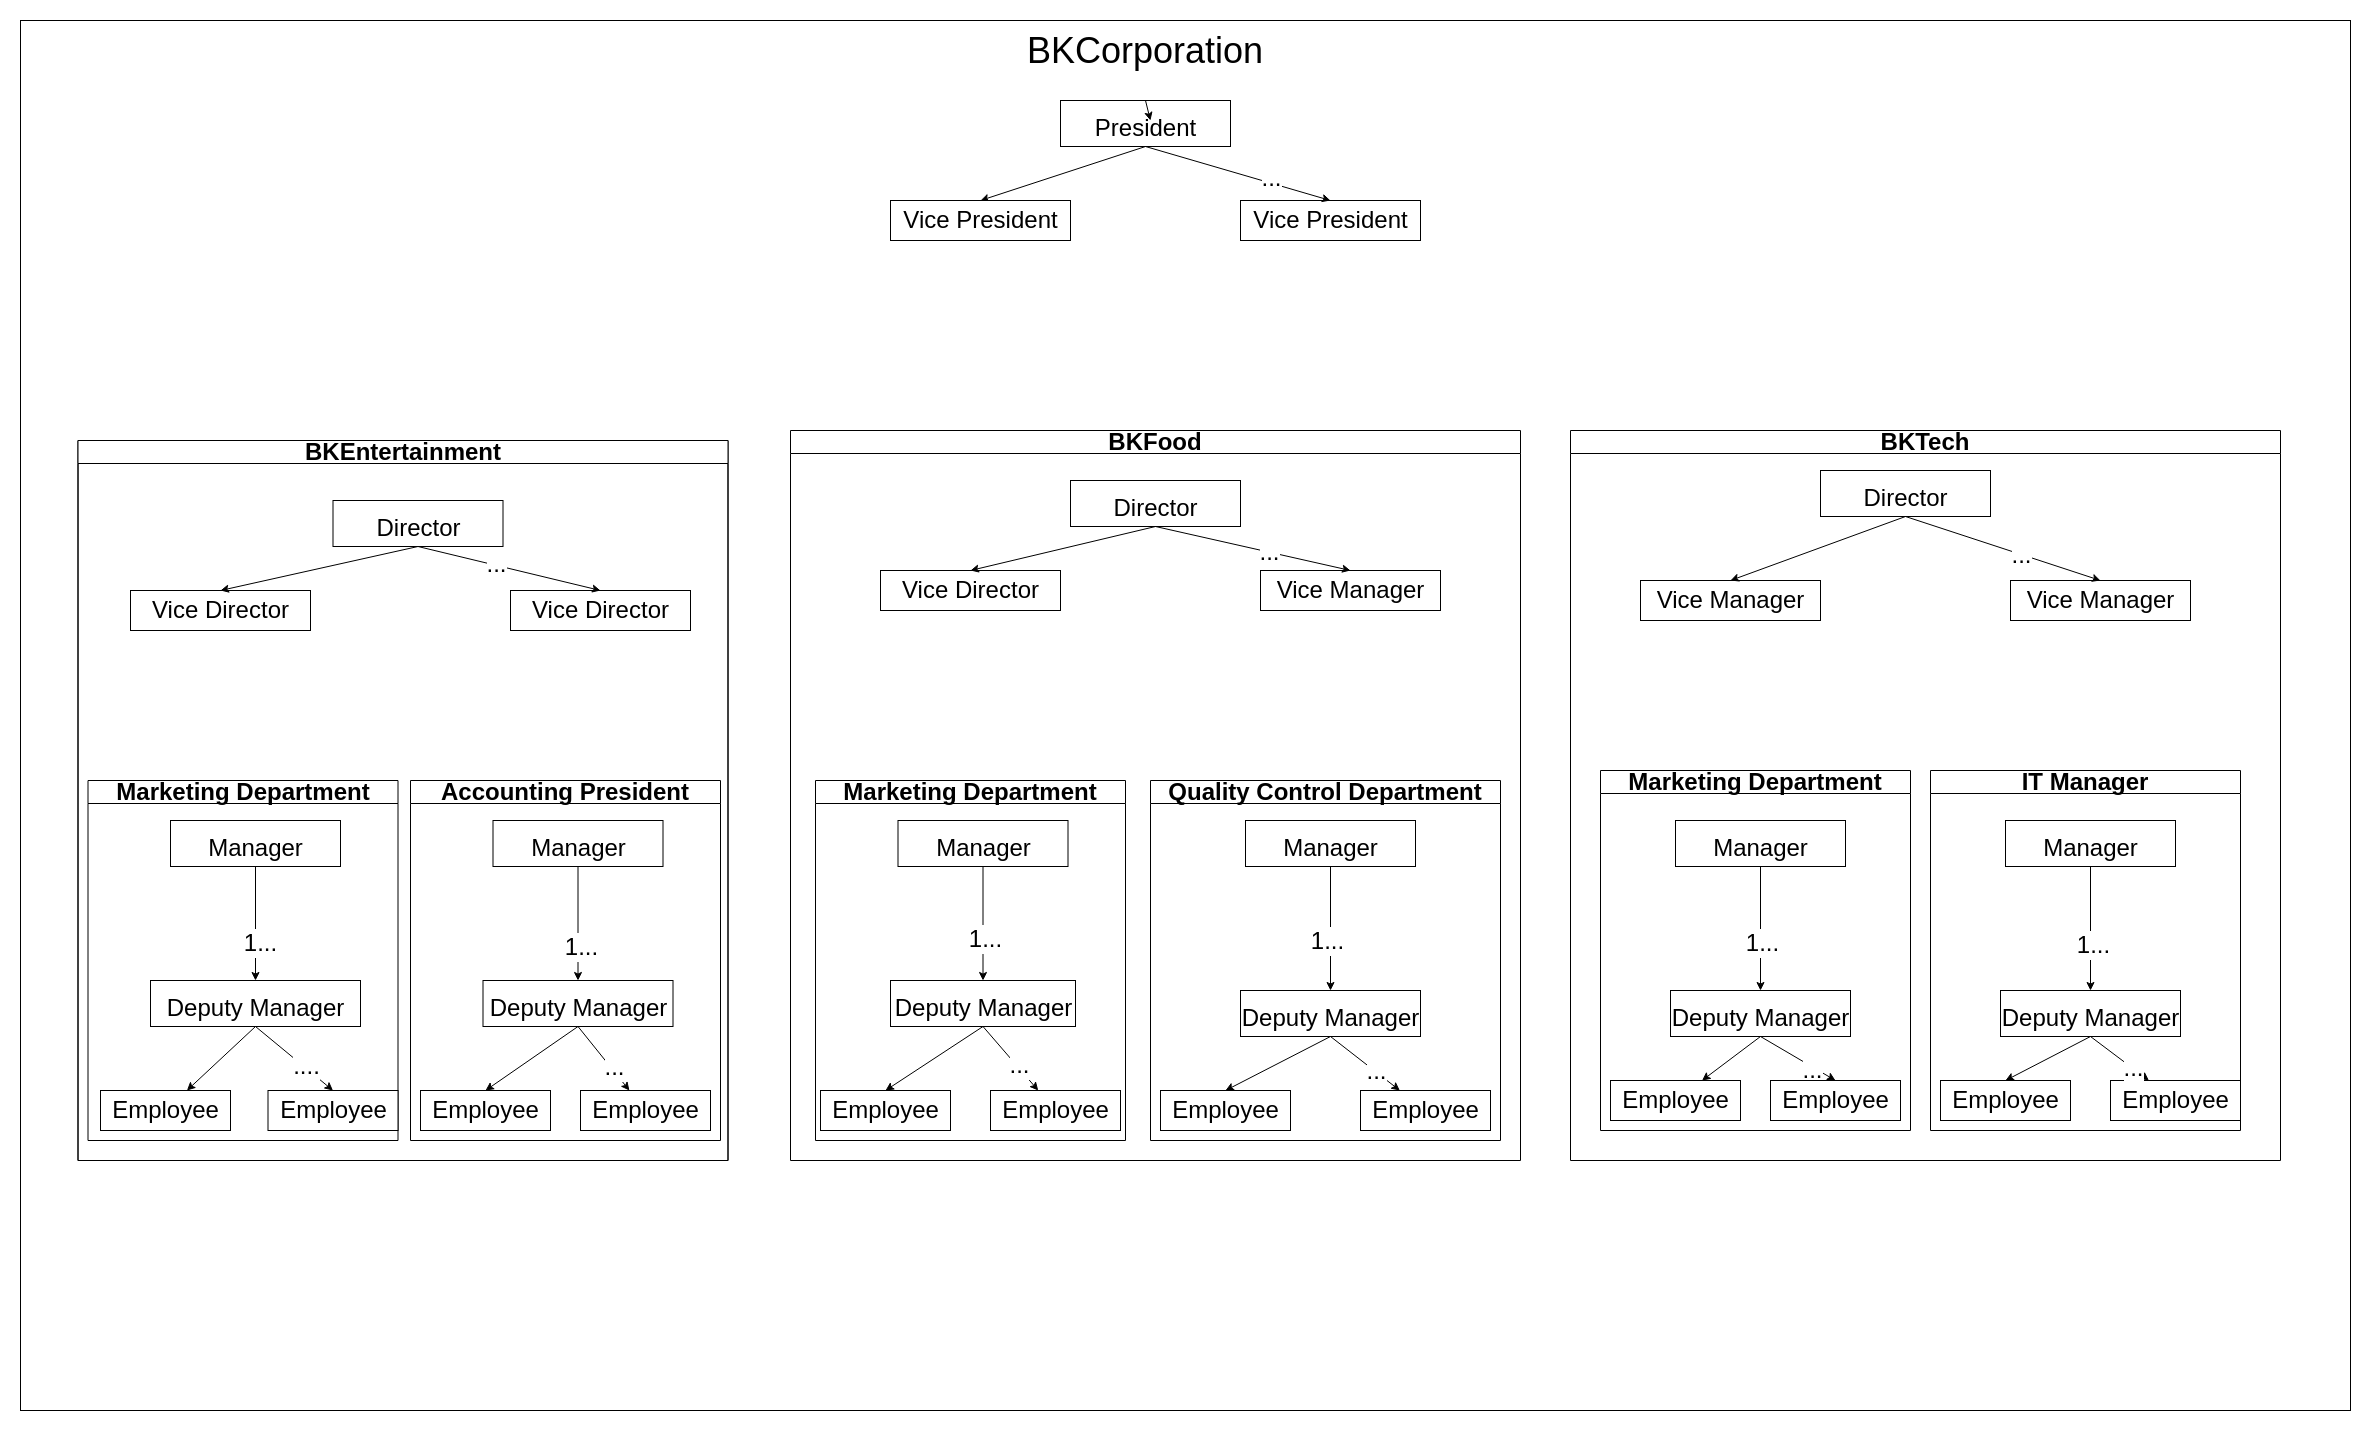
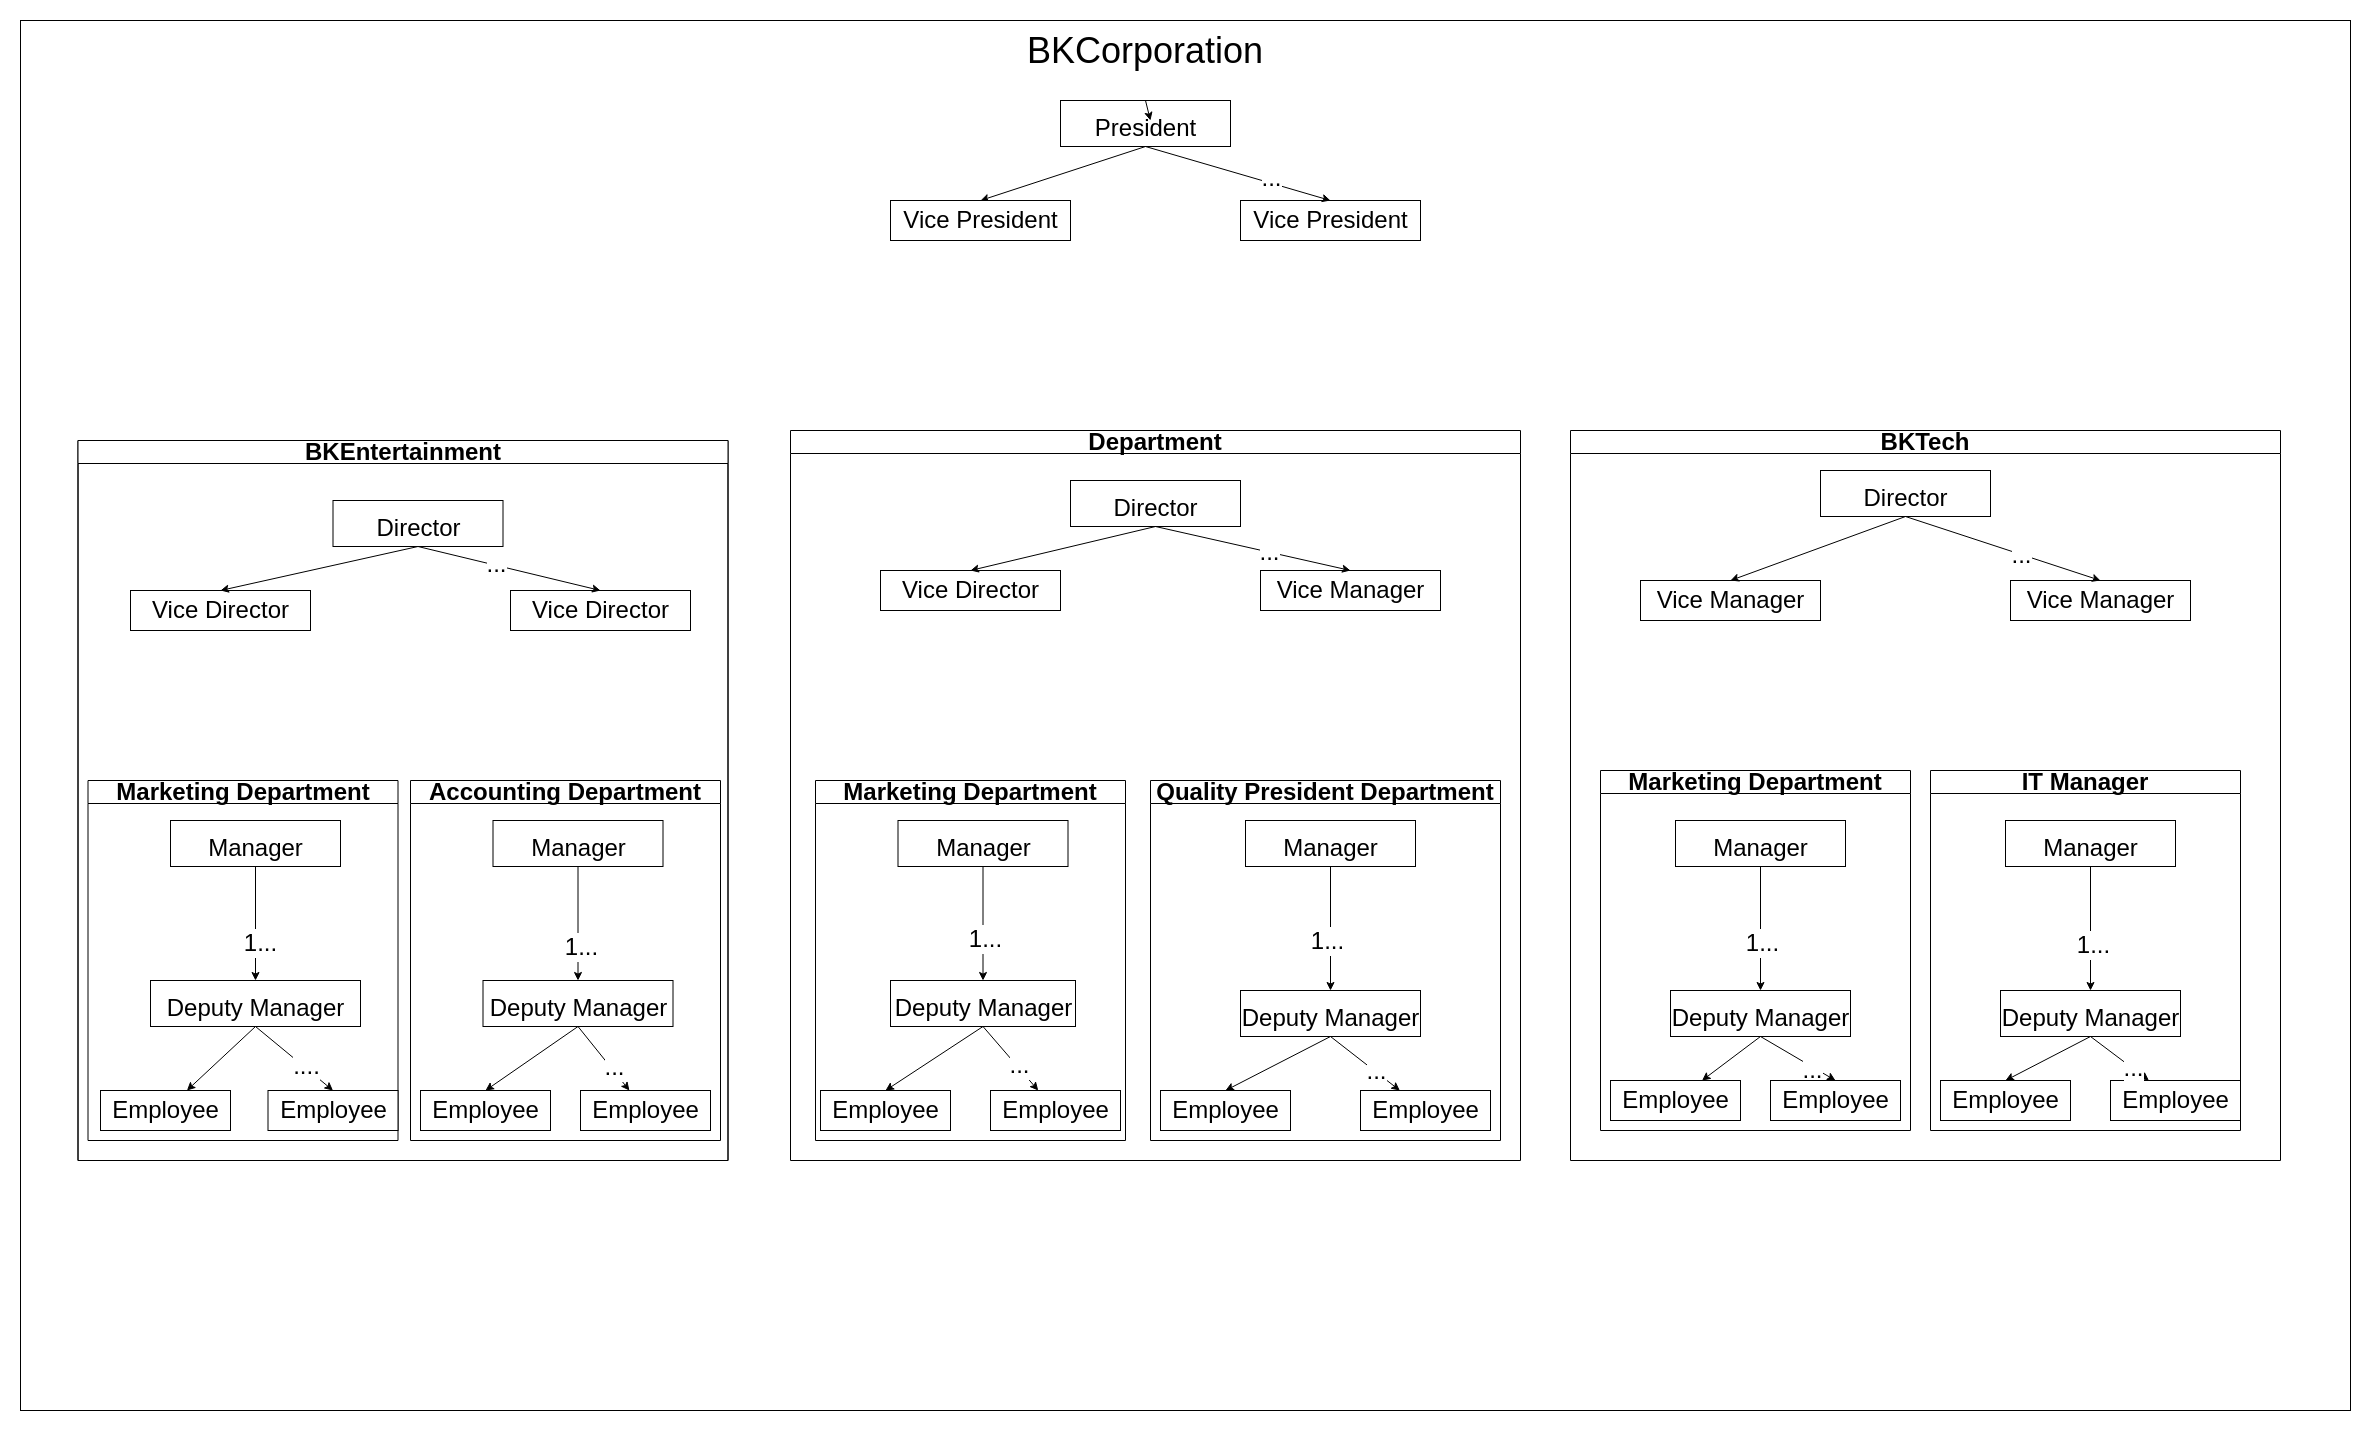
node "BKFood": label "BKFood" -> "Department"
node "Accounting President": label "Accounting President" -> "Accounting Department"
node "Quality Control Department": label "Quality Control Department" -> "Quality President Department"
